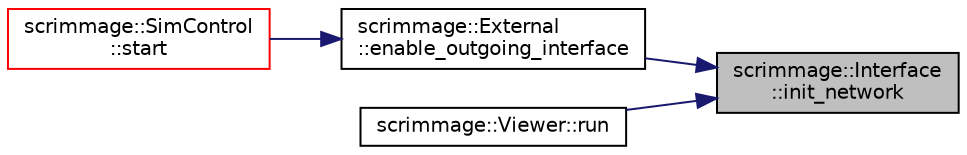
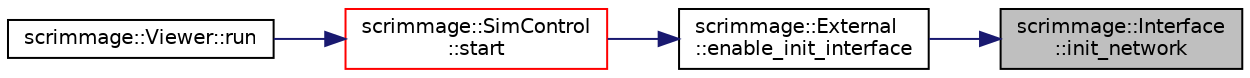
node "scrimmage::External ::enable_outgoing_interface": label "scrimmage::External ::enable_outgoing_interface" -> "scrimmage::External ::enable_init_interface"
edge "scrimmage::Viewer::run" -> "scrimmage::Interface ::init_network": now "scrimmage::Viewer::run" -> "scrimmage::SimControl ::start"
